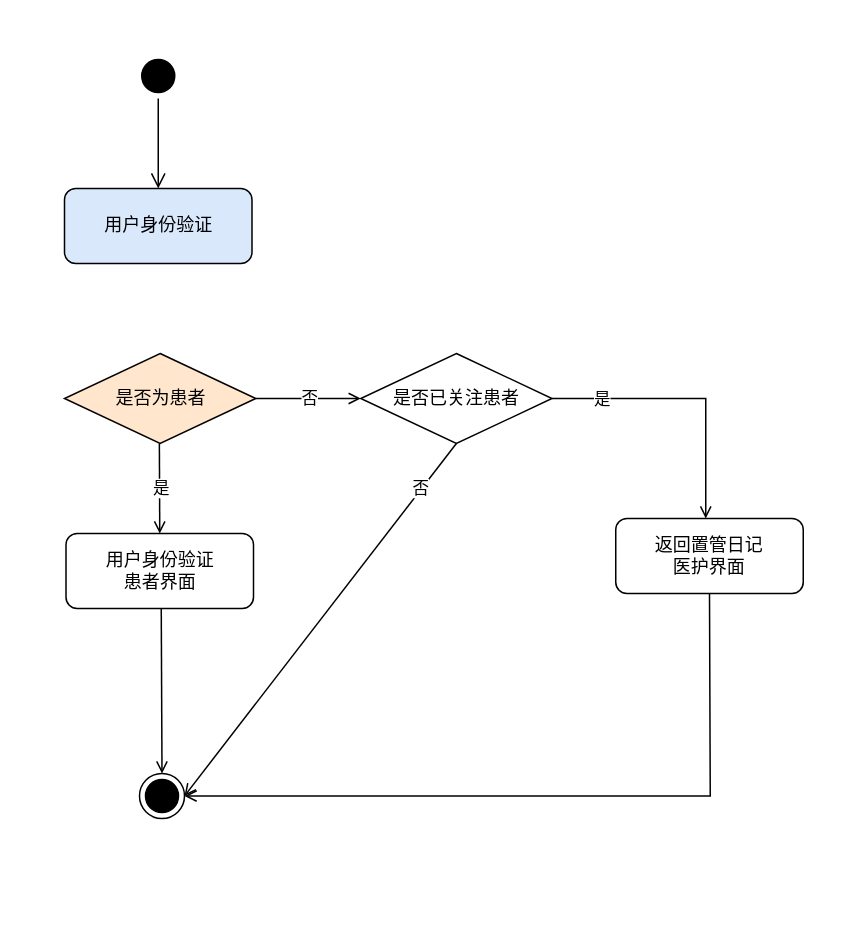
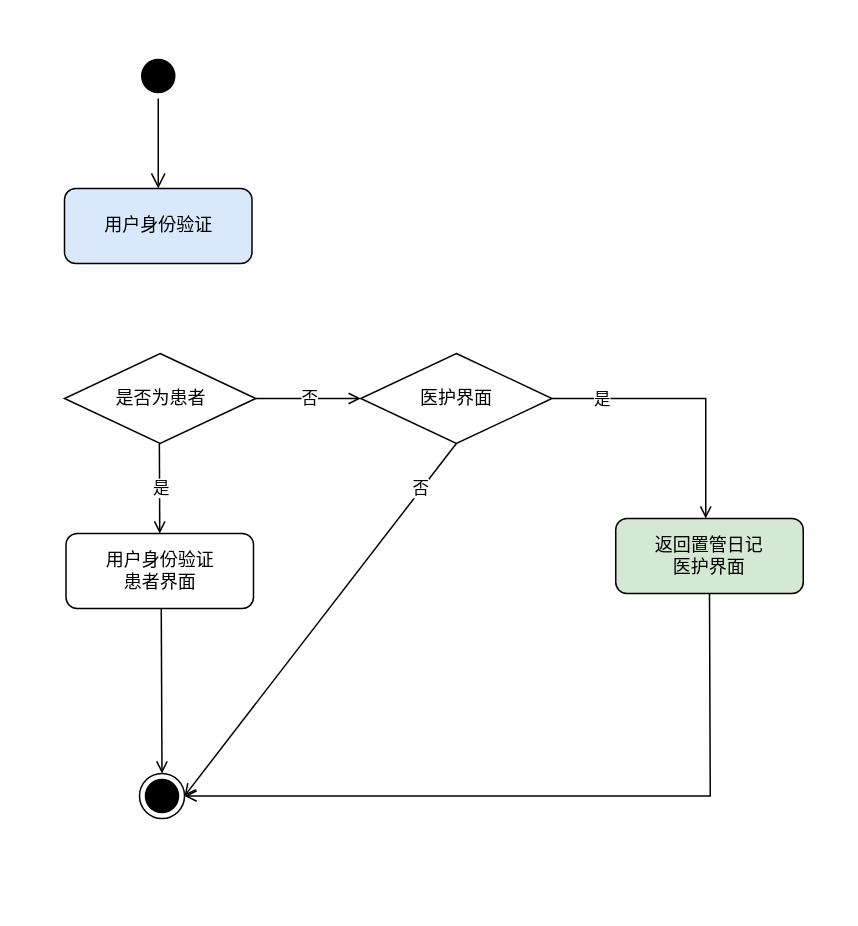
node "是否为患者": fillcolor #ffe6cc -> #ffffff
node "是否已关注患者": label "是否已关注患者" -> "医护界面"
node "返回置管日记 医护界面": fillcolor #ffffff -> #d5e8d4
